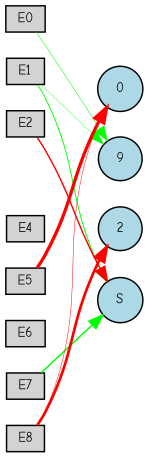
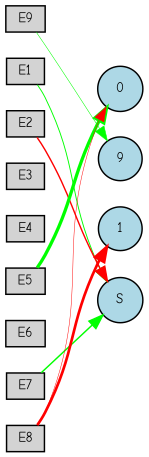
node "E0": label "E0" -> "E9"
edge "E1" -> "9": removed
node "E3": added
edge "E5" -> "0": color red -> green
node "2": label "2" -> "1"
